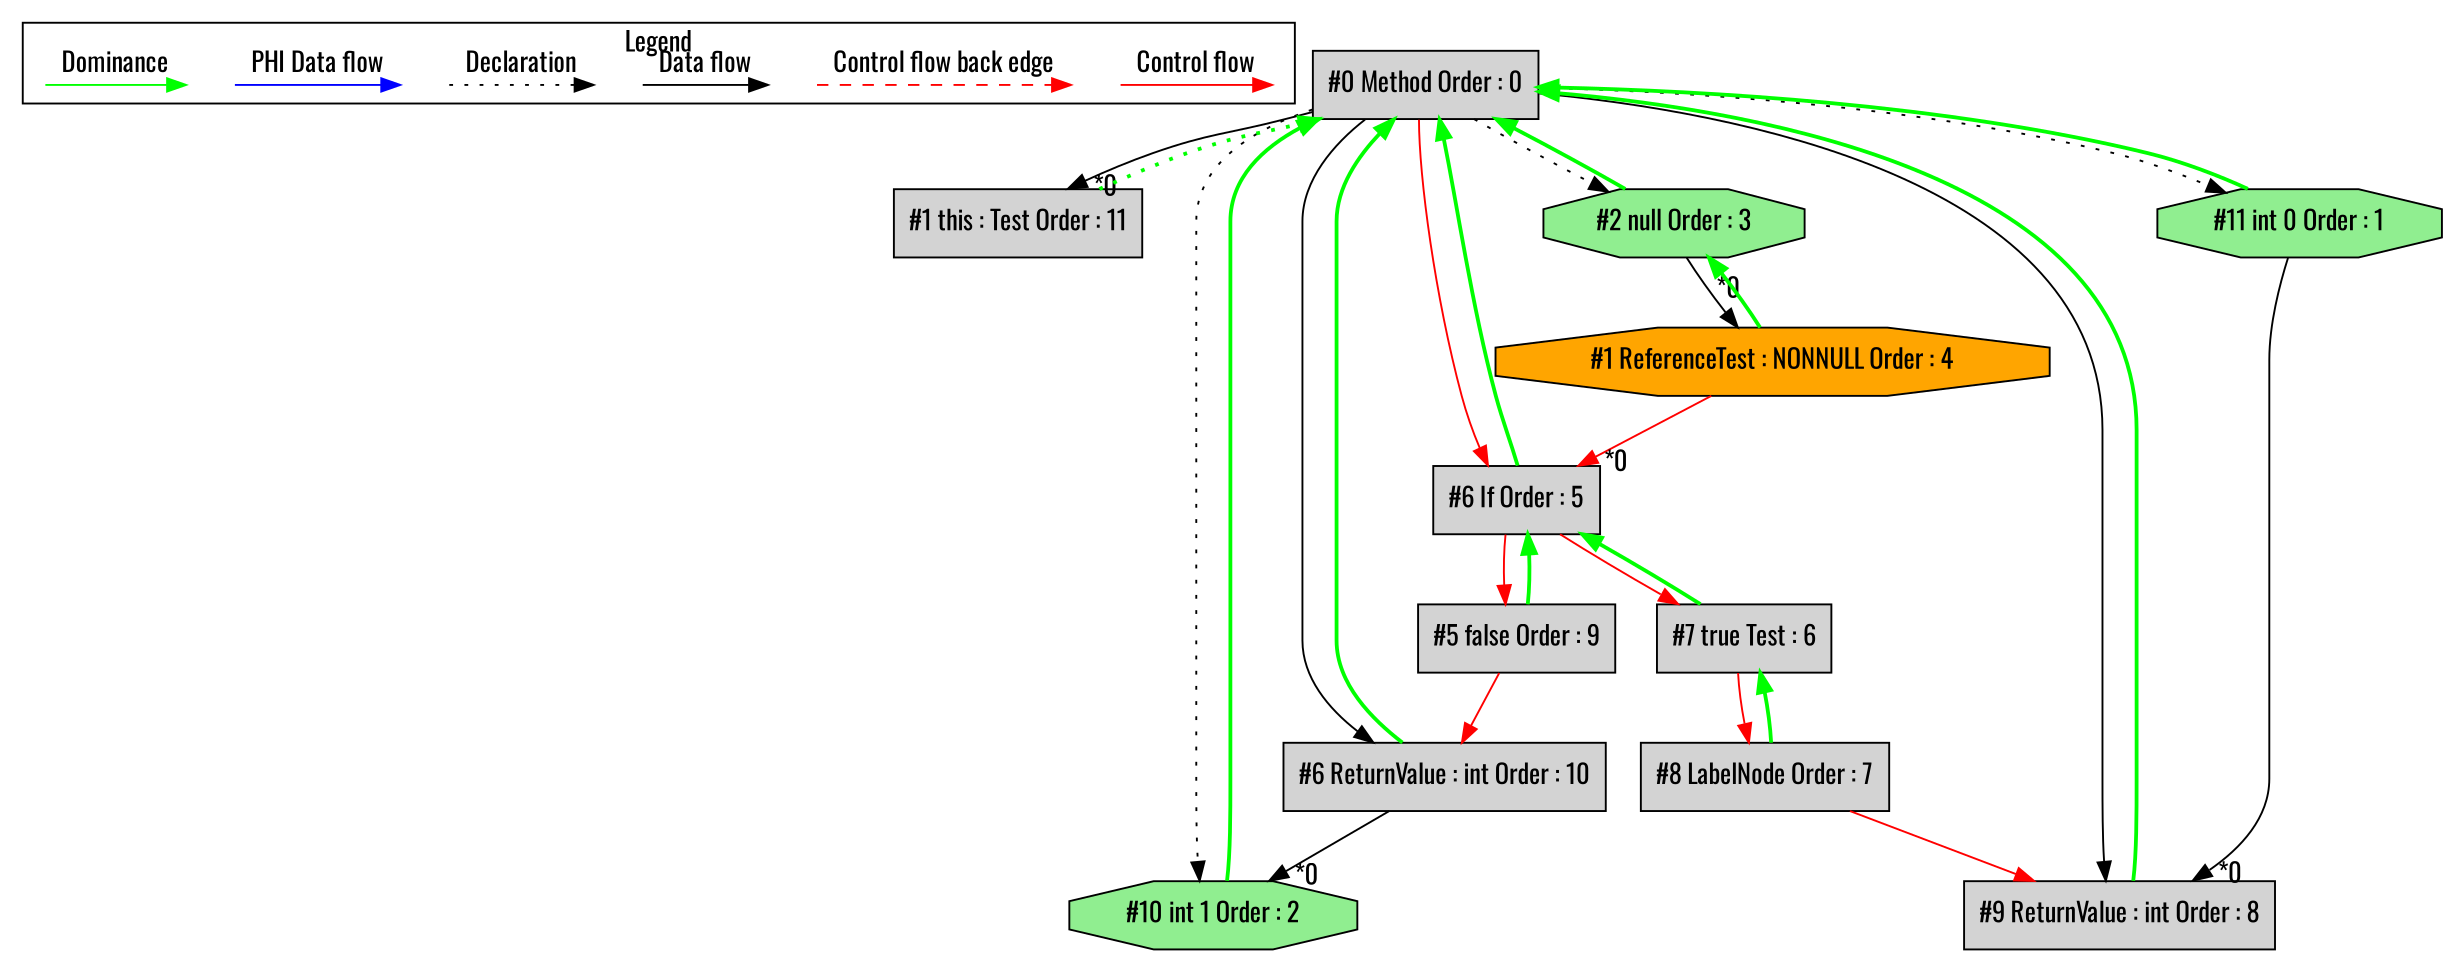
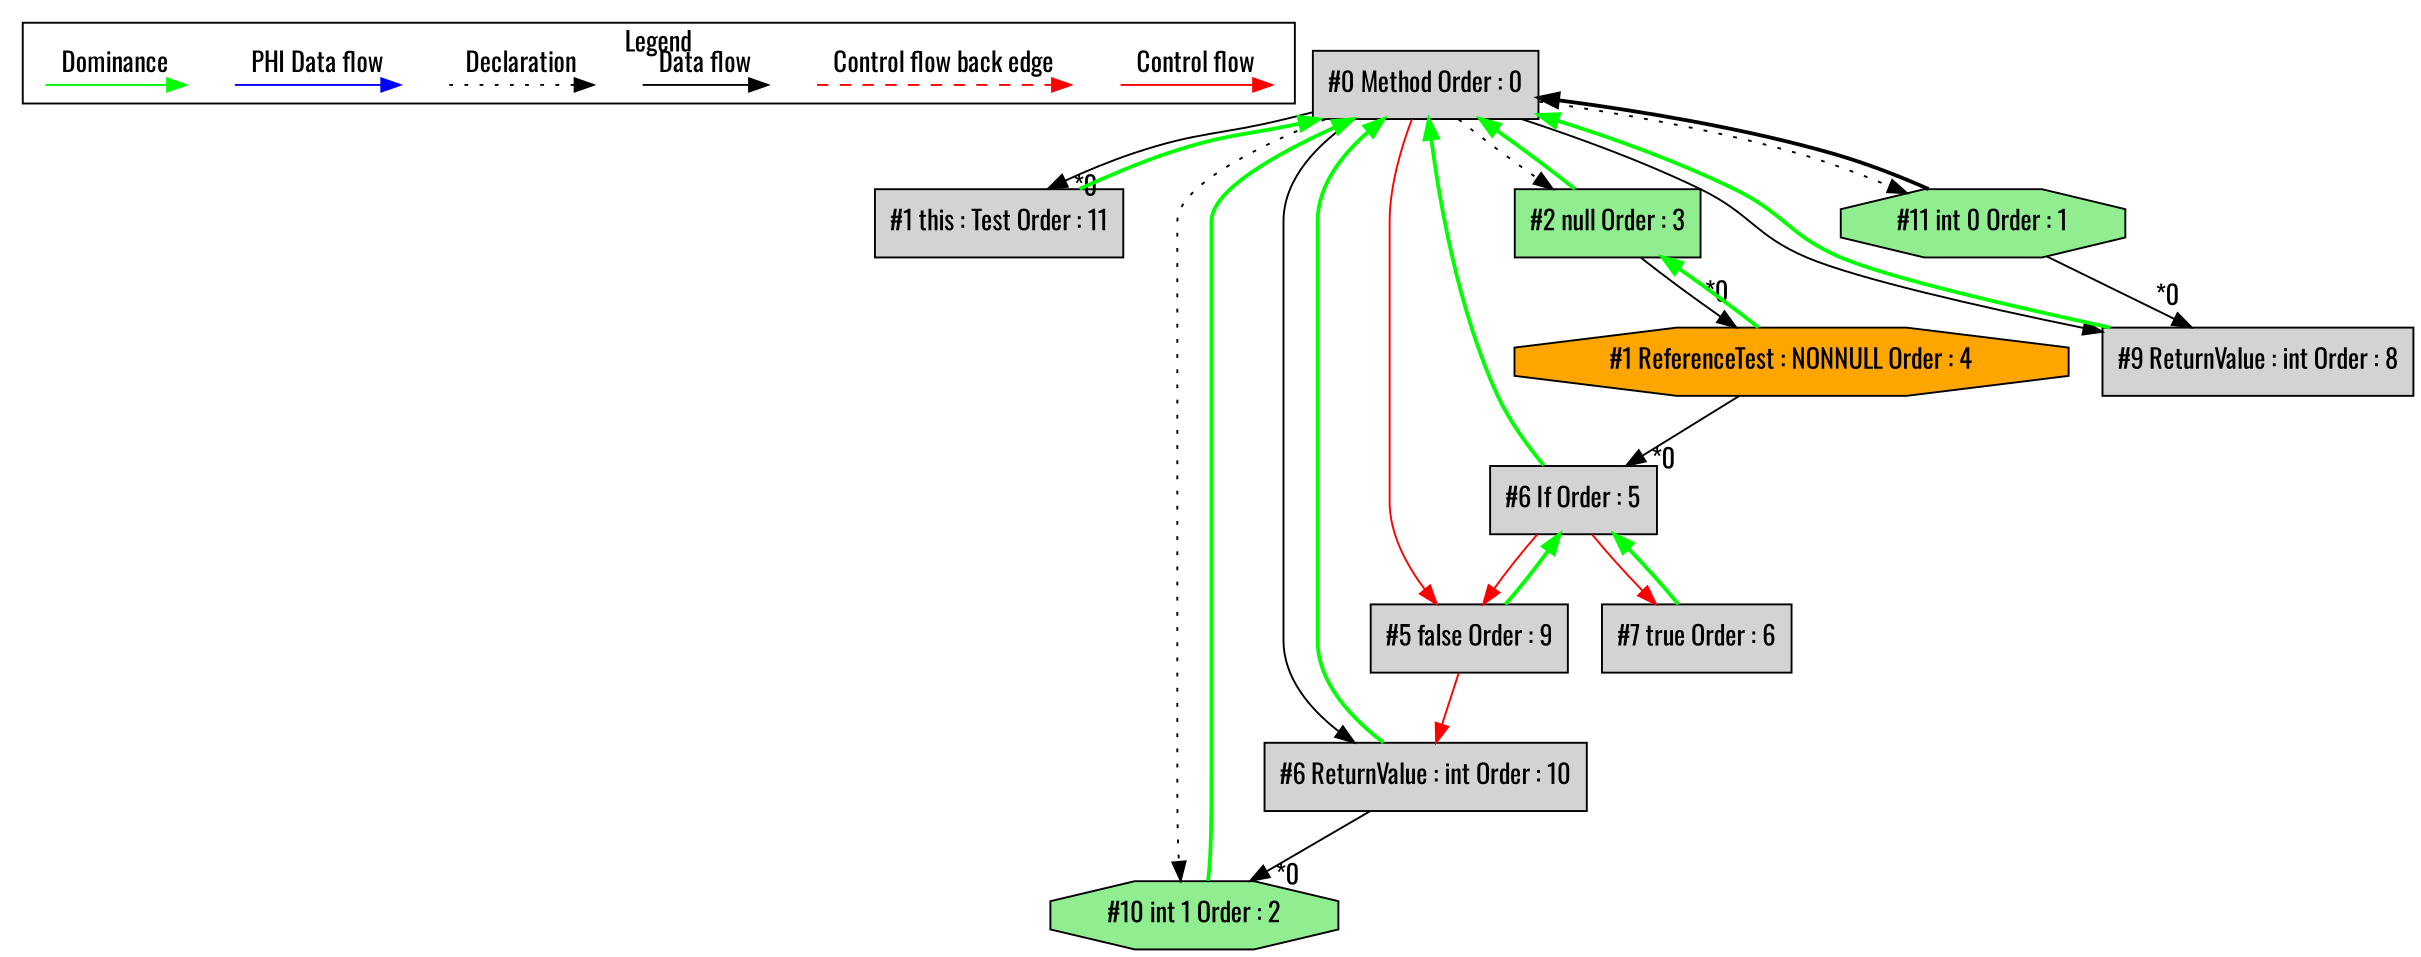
edge "#11 int 0 Order : 1" -> "#0 Method Order : 0": color green -> black
edge "#1 this : Test Order : 11" -> "#0 Method Order : 0": style dotted -> solid
node "#2 null Order : 3": shape octagon -> box
edge "#0 Method Order : 0" -> "#6 If Order : 5": now "#0 Method Order : 0" -> "#5 false Order : 9"
edge "#1 ReferenceTest : NONNULL Order : 4" -> "#6 If Order : 5": color red -> black
node "#7 true Test : 6": label "#7 true Test : 6" -> "#7 true Order : 6"
node "#8 LabelNode Order : 7": removed
